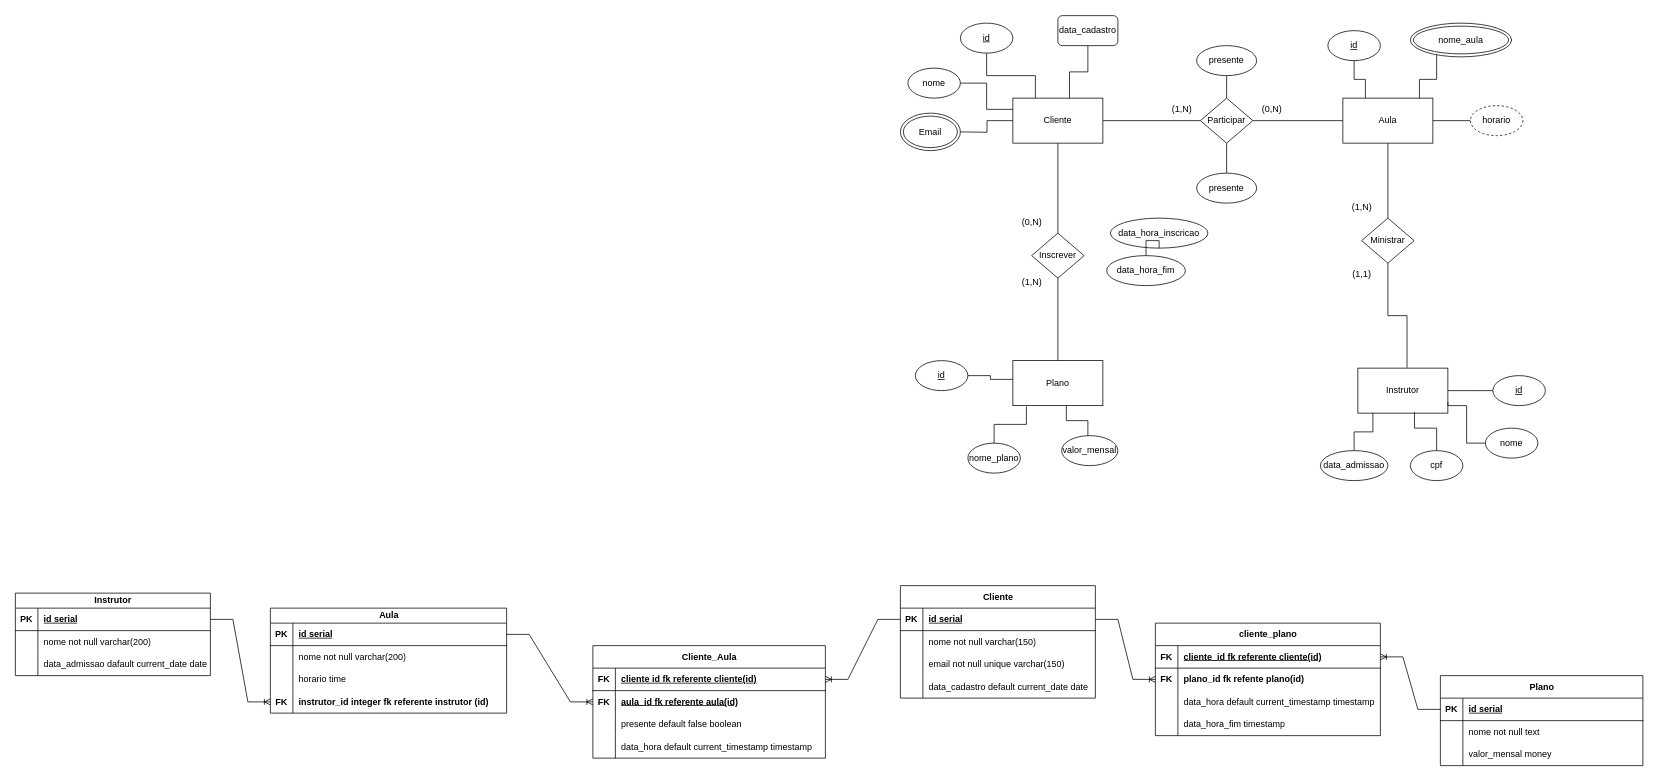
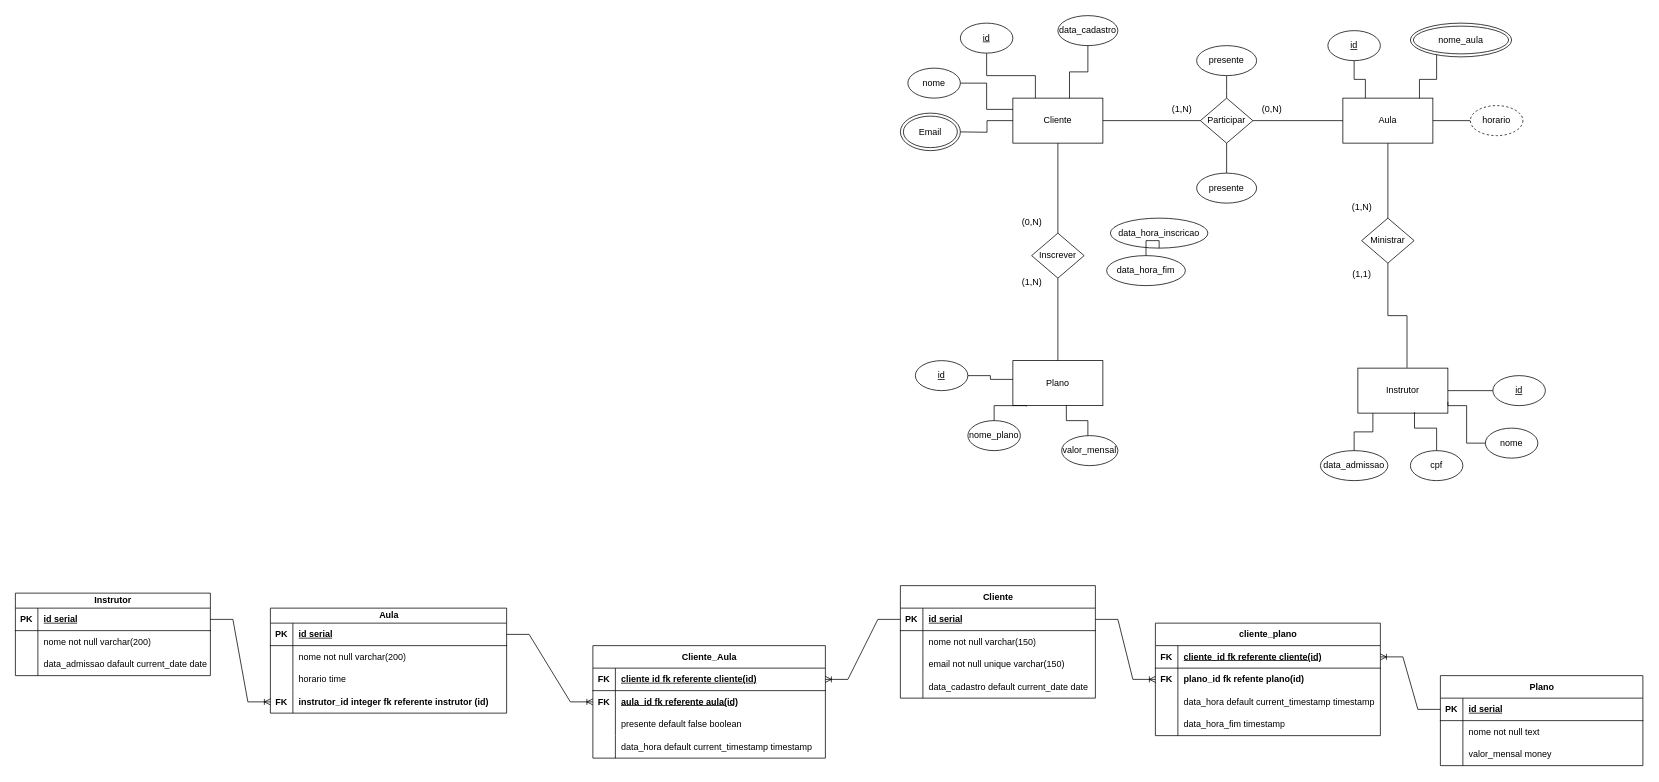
node "data_cadastro": shape rounded rectangle -> ellipse
node "nome_plano": moved (994, 458) -> (994, 435)
